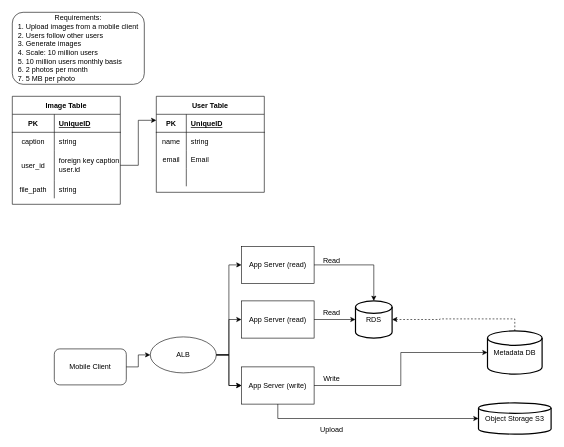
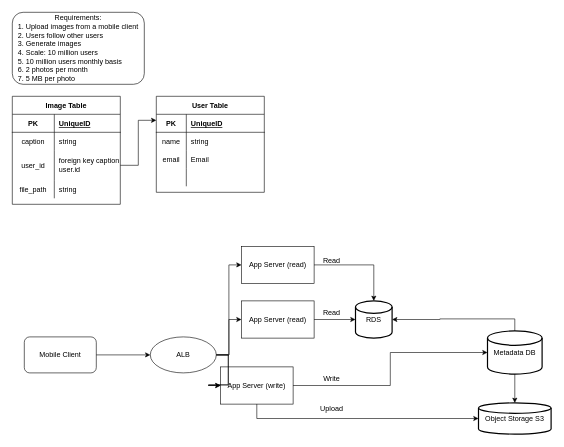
edge "Metadata DB" -> "RDS": style dashed -> solid
node "Mobile Client": moved (90, 367) -> (60, 355)
node "App Server (write)": moved (278, 386) -> (257, 386)
edge "Metadata DB" -> "Object Storage S3": added
node "Upload": moved (332, 430) -> (332, 409)
